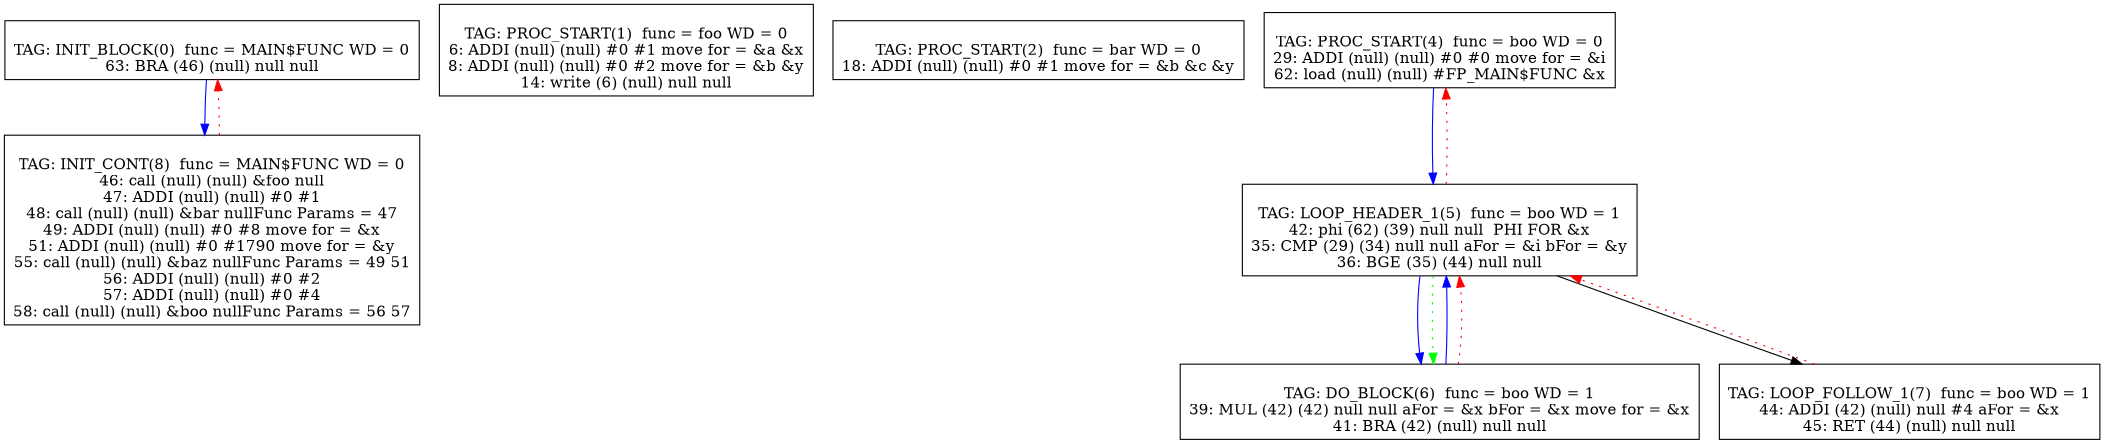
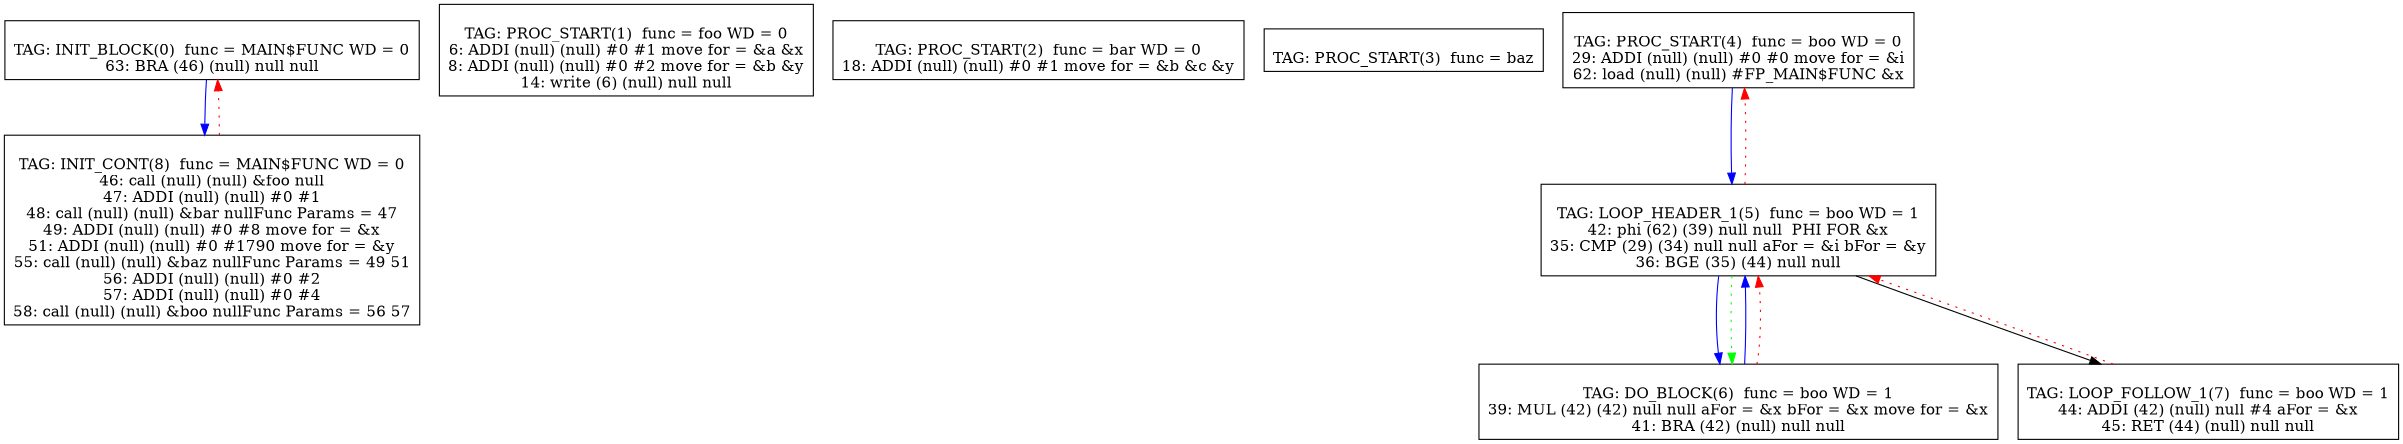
node "TAG: PROC_START(3)  func = baz": added
